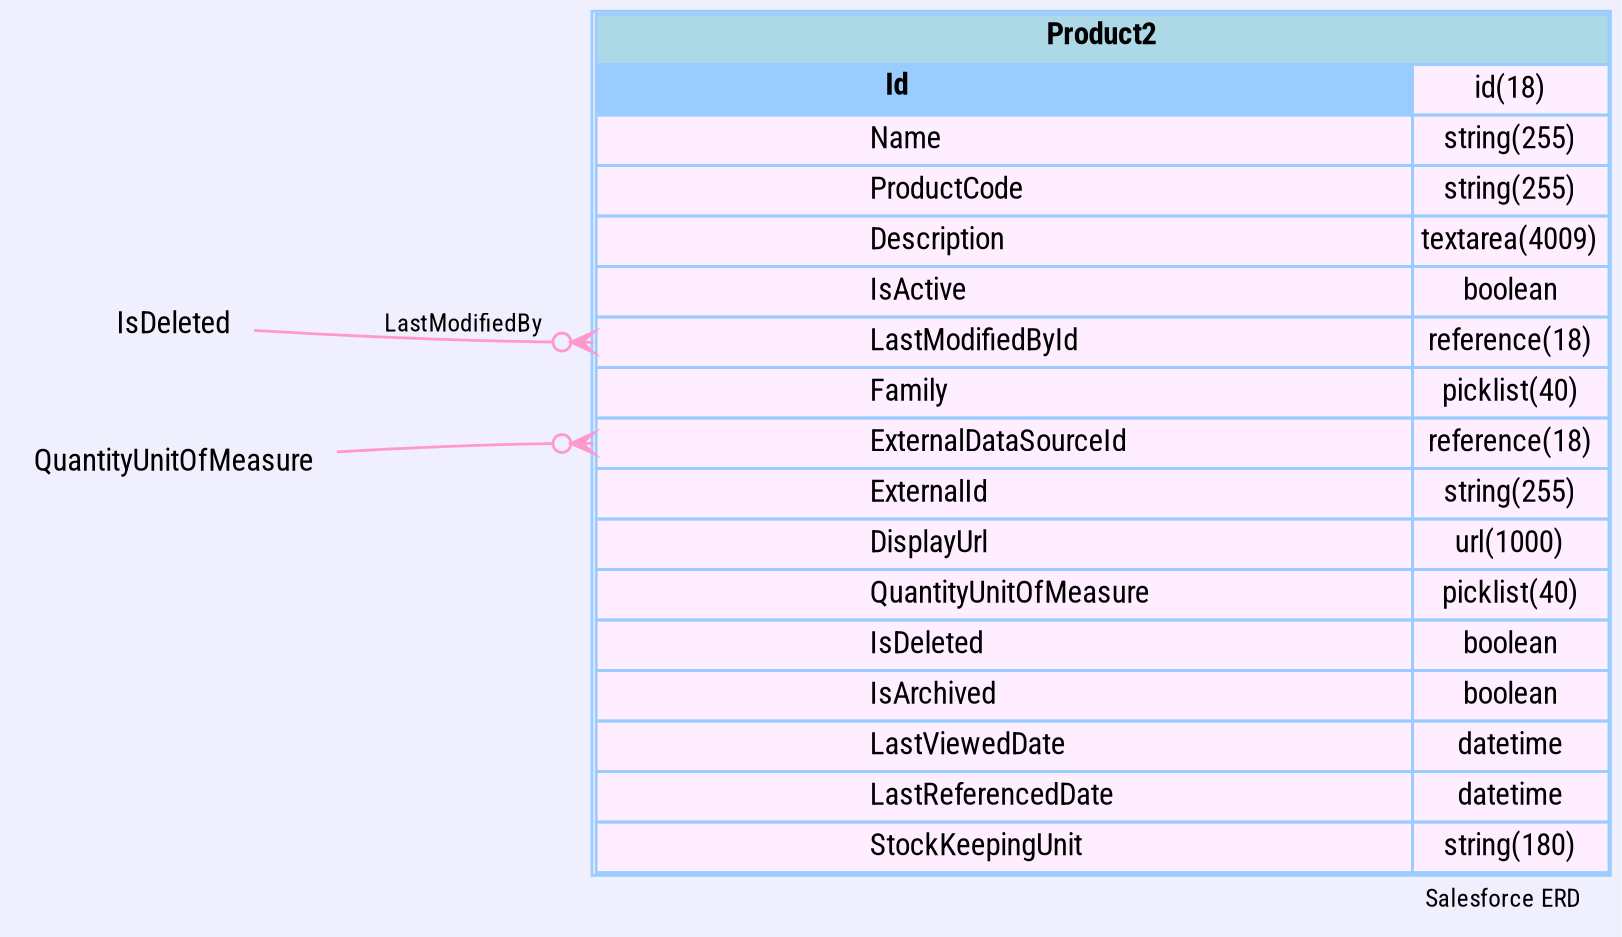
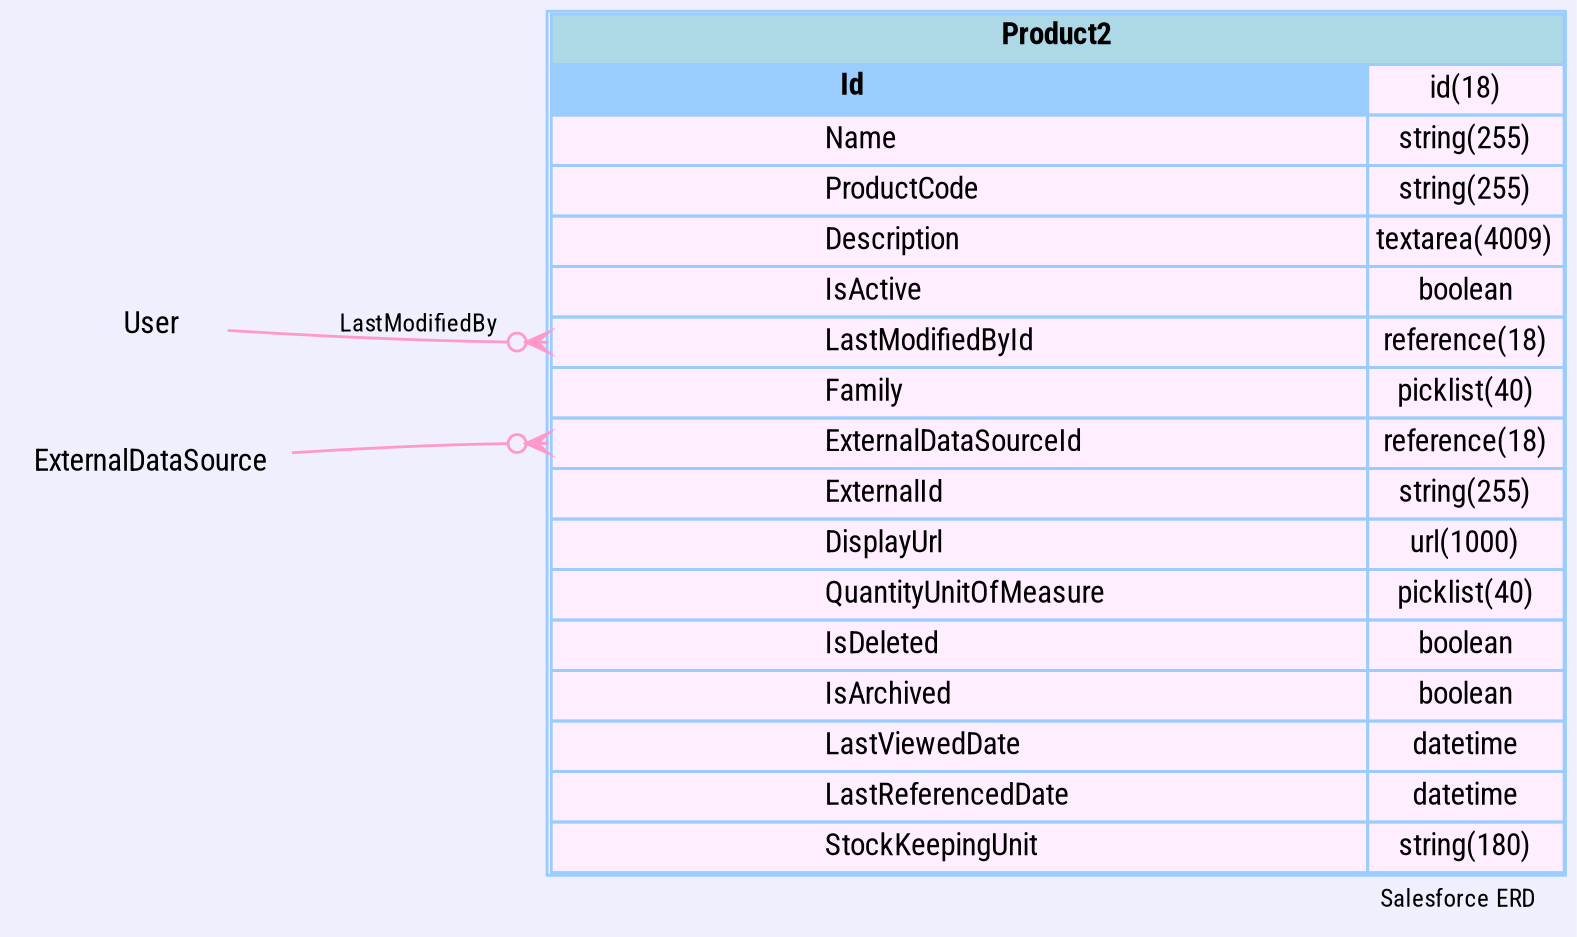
node "IsDeleted": label "IsDeleted" -> "User"
node "QuantityUnitOfMeasure": label "QuantityUnitOfMeasure" -> "ExternalDataSource"
